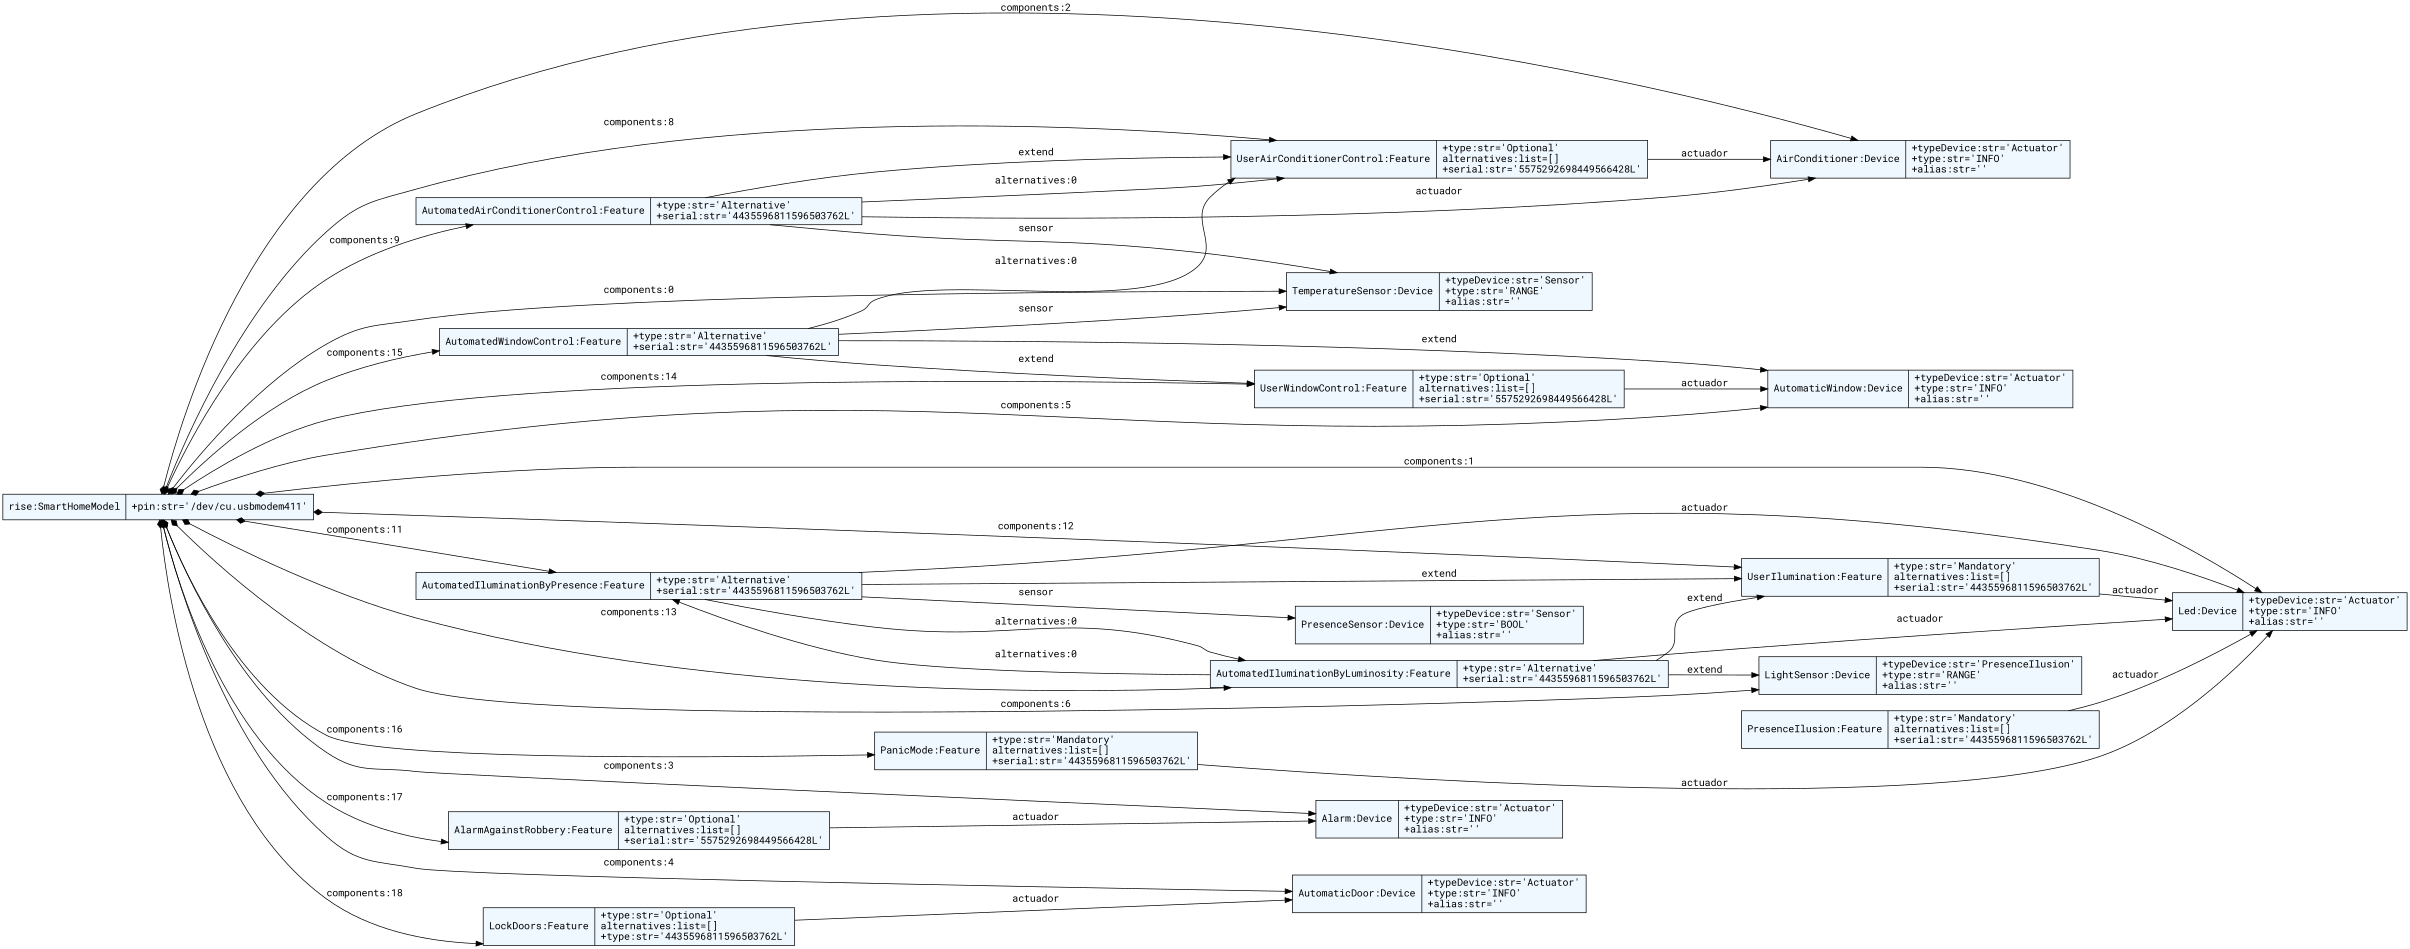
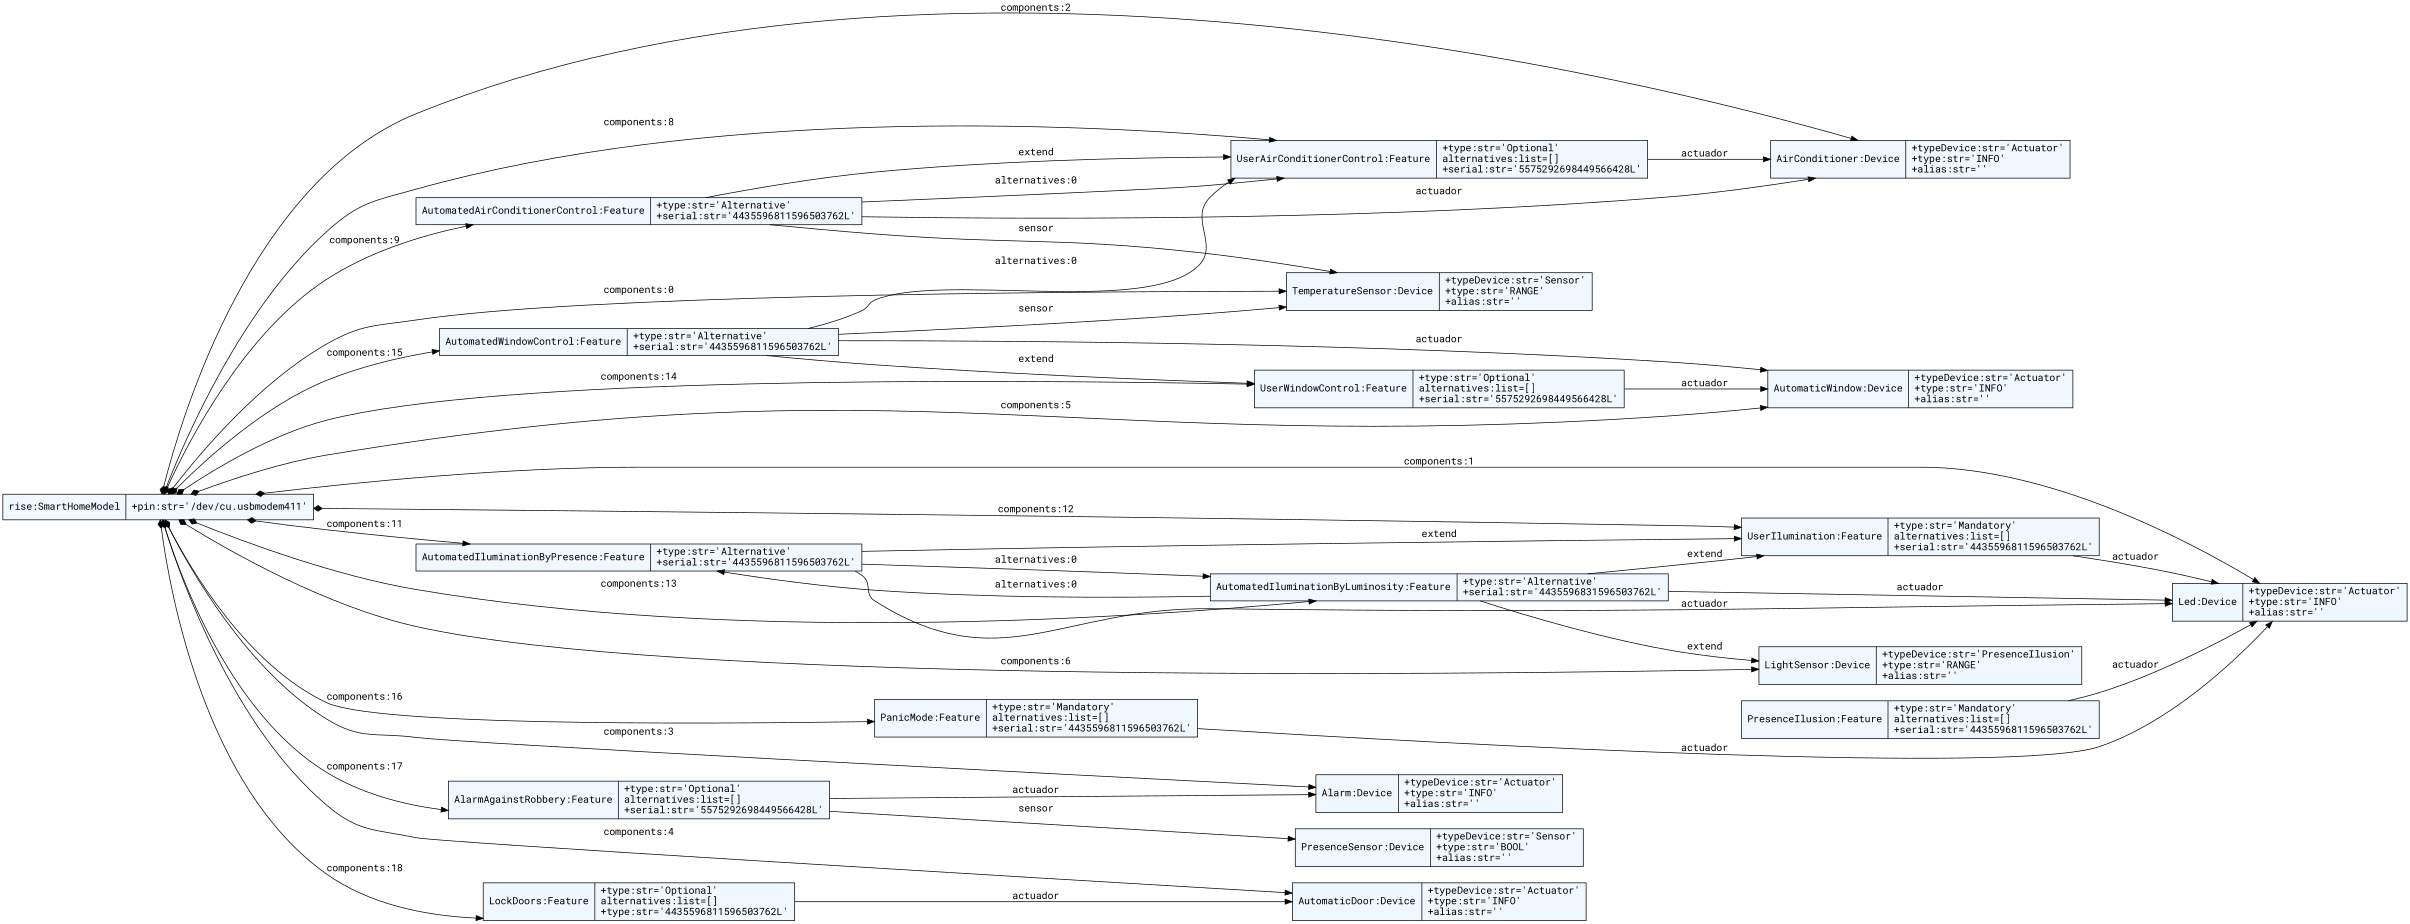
edge "AutomatedWindowControl:Feature" -- "AutomaticWindow:Device": label "extend" -> "actuador"
edge "AutomatedIluminationByPresence:Feature" -- "PresenceSensor:Device": now "AlarmAgainstRobbery:Feature" -- "PresenceSensor:Device"
node "AutomatedIluminationByLuminosity:Feature": text "+serial:str='4435596811596503762L'" -> "+serial:str='4435596831596503762L'"
